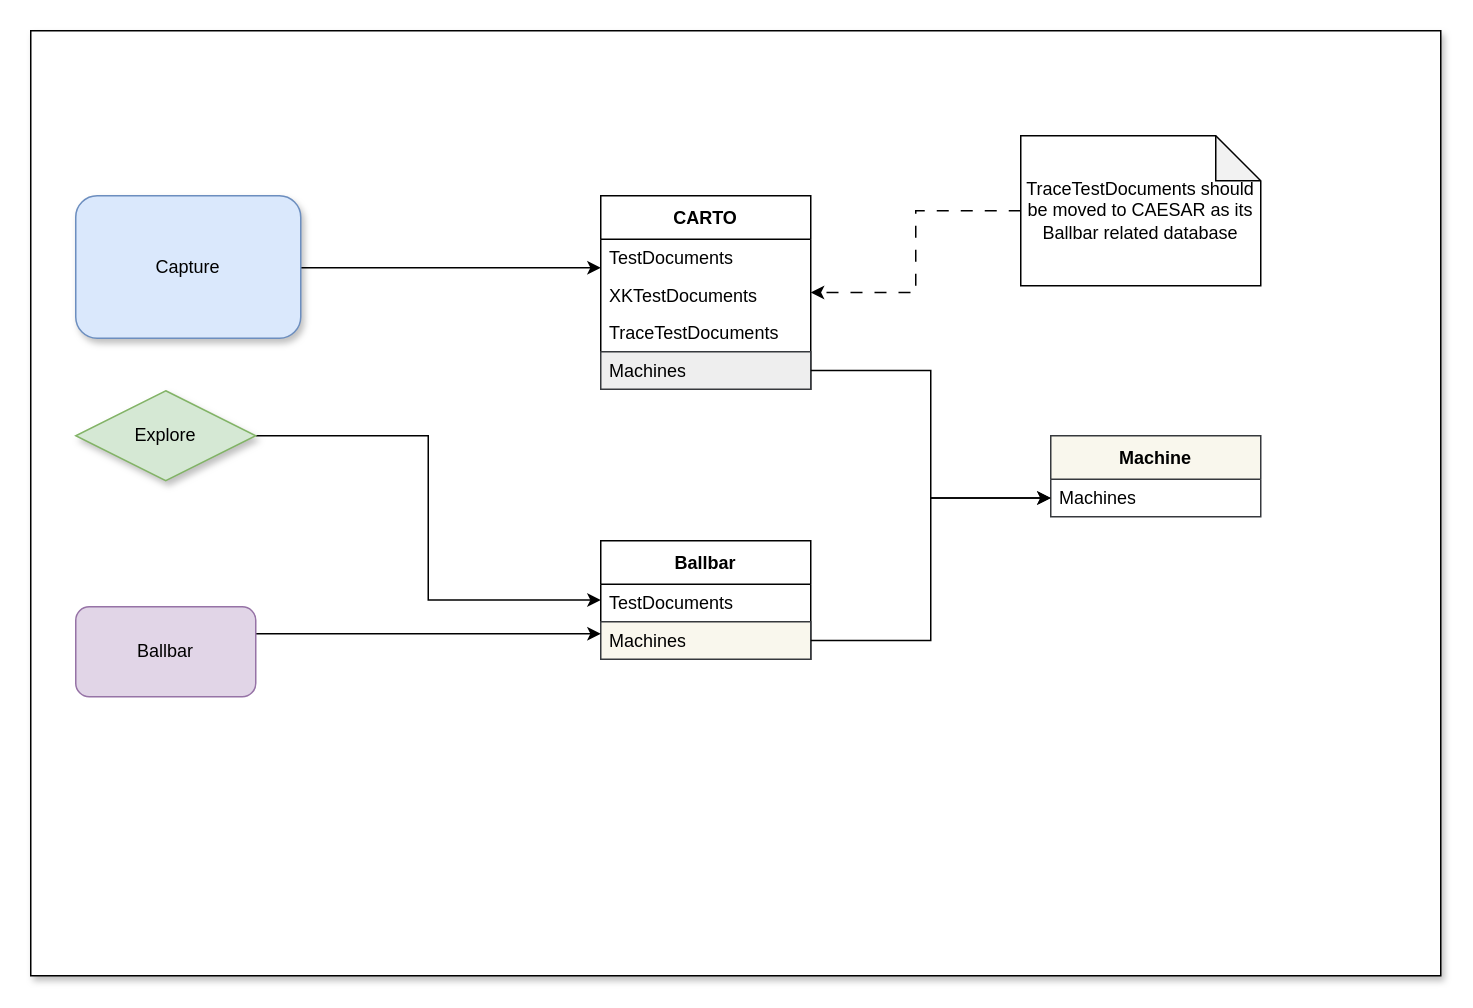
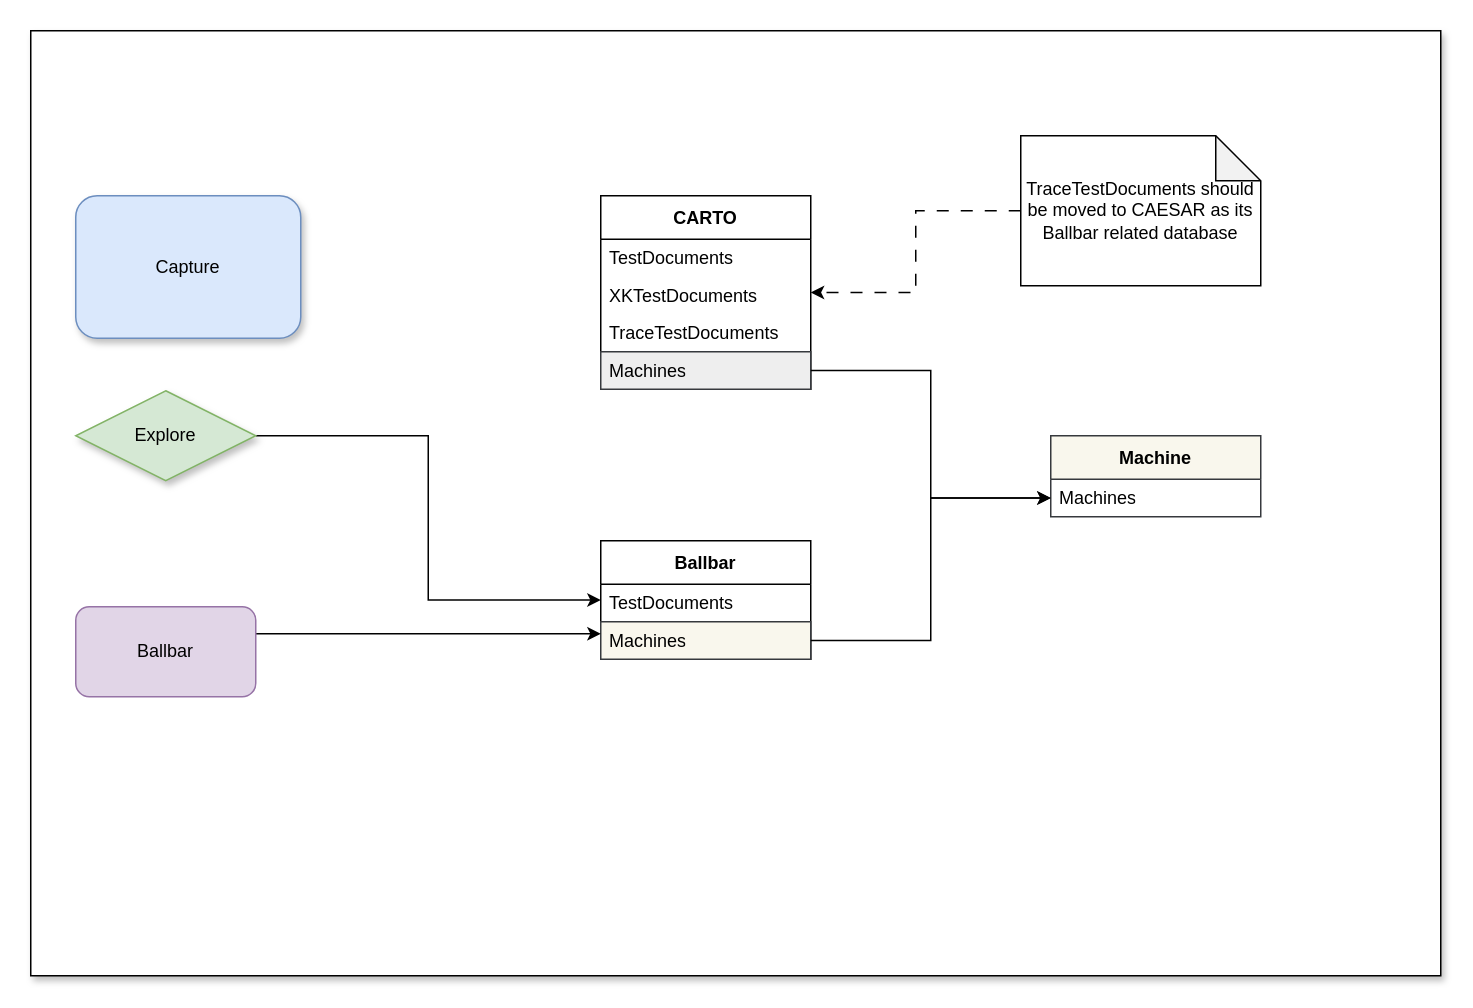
edge "Capture" -> "CARTO": removed
